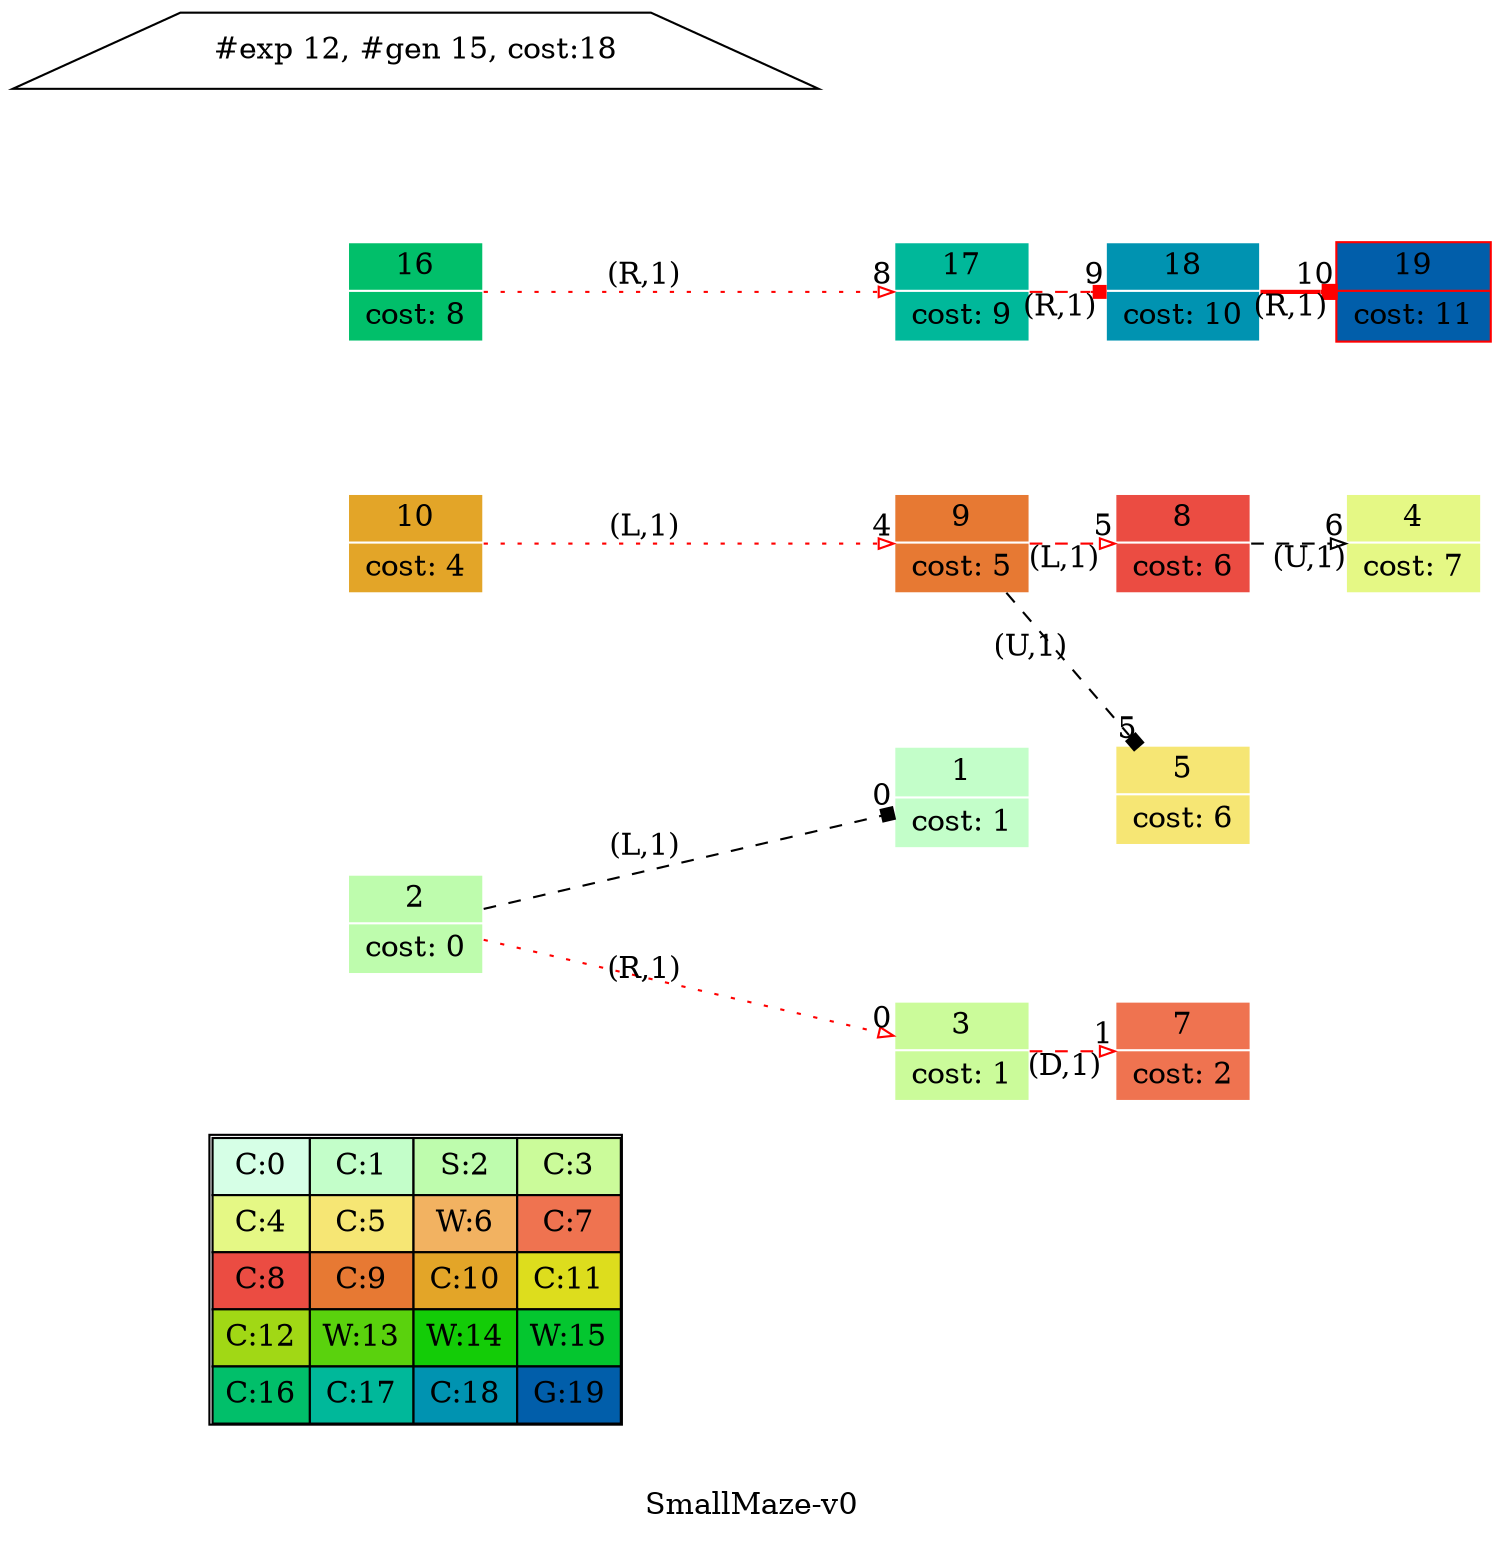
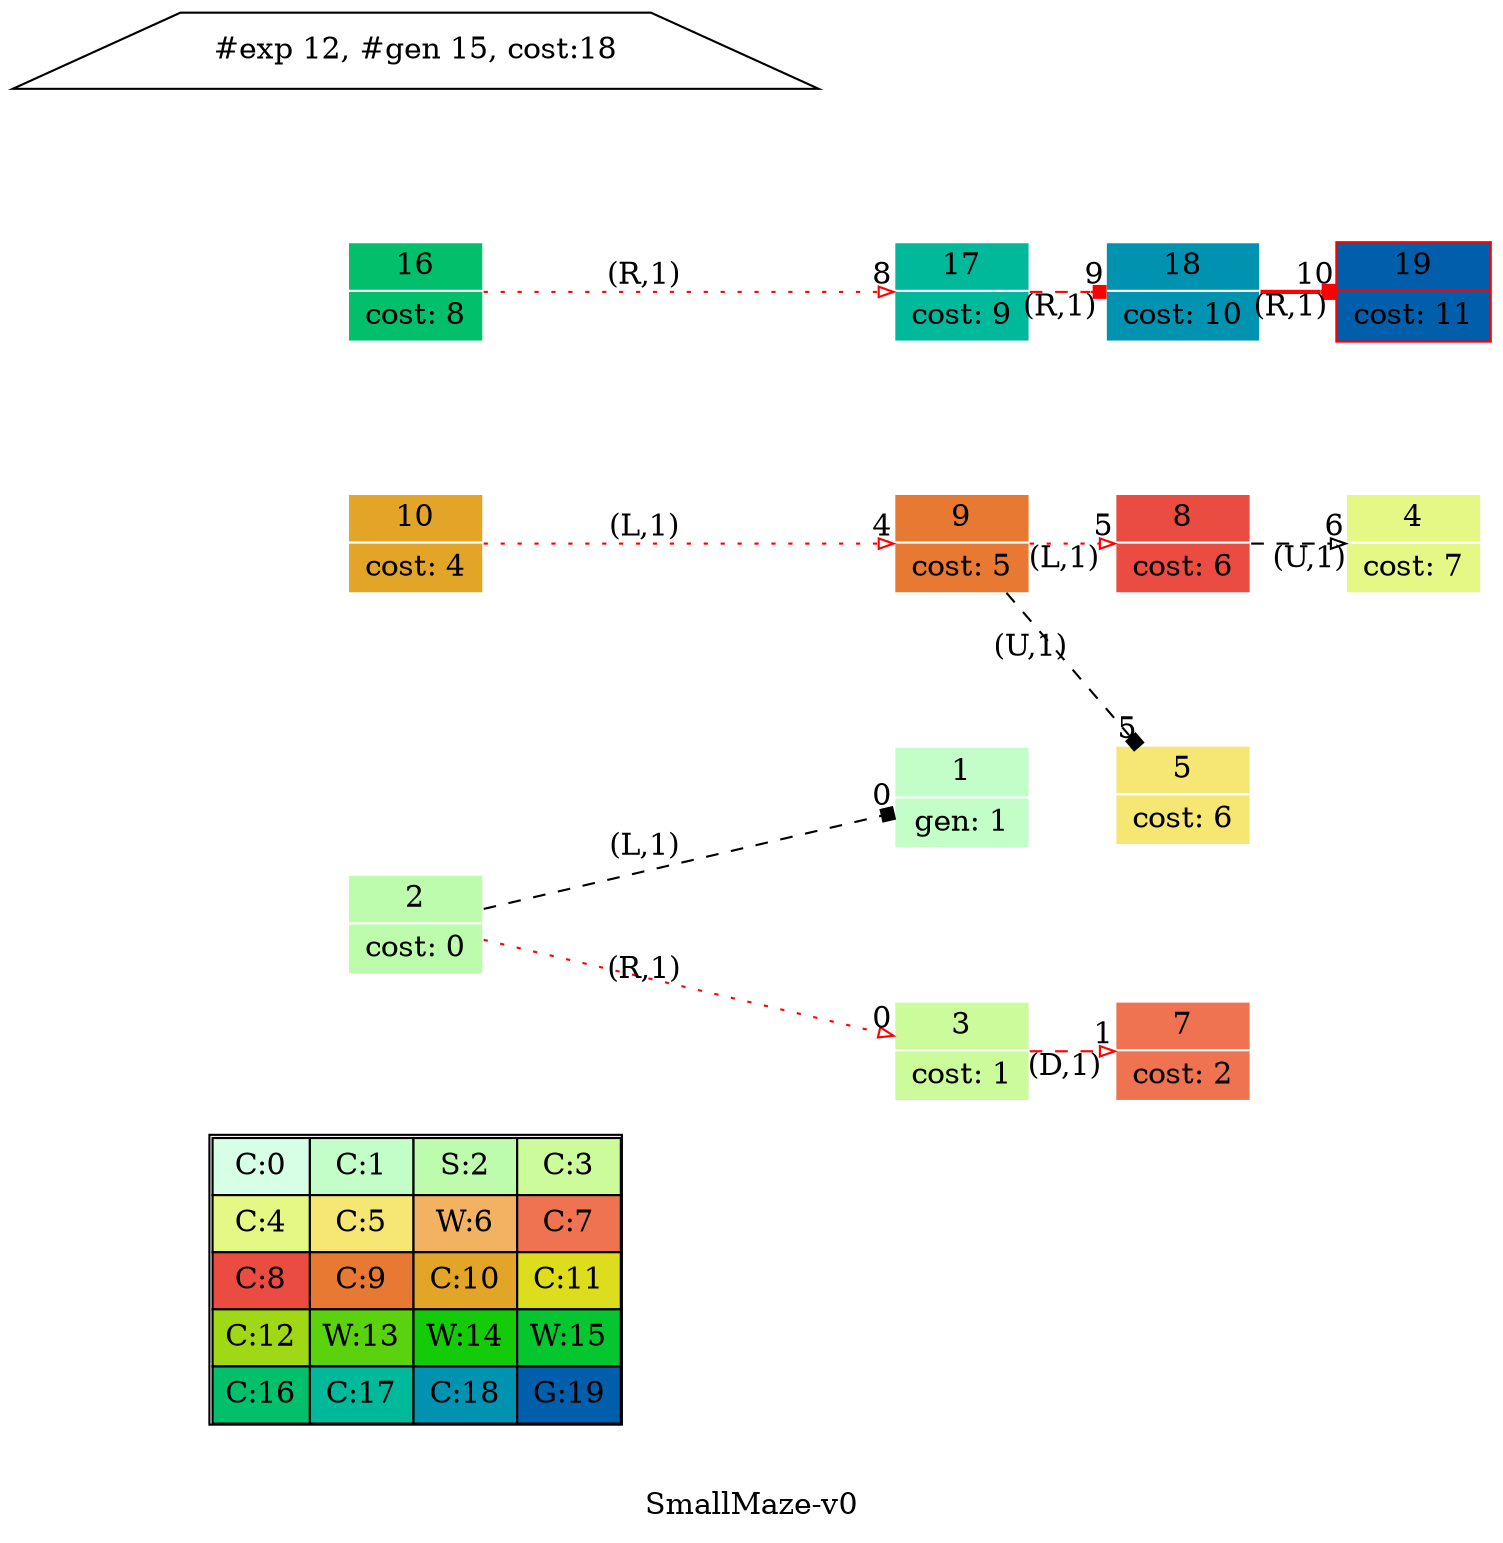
edge "9" -> "8": style dashed -> dotted
node "1": text "cost: 1" -> "gen: 1"
